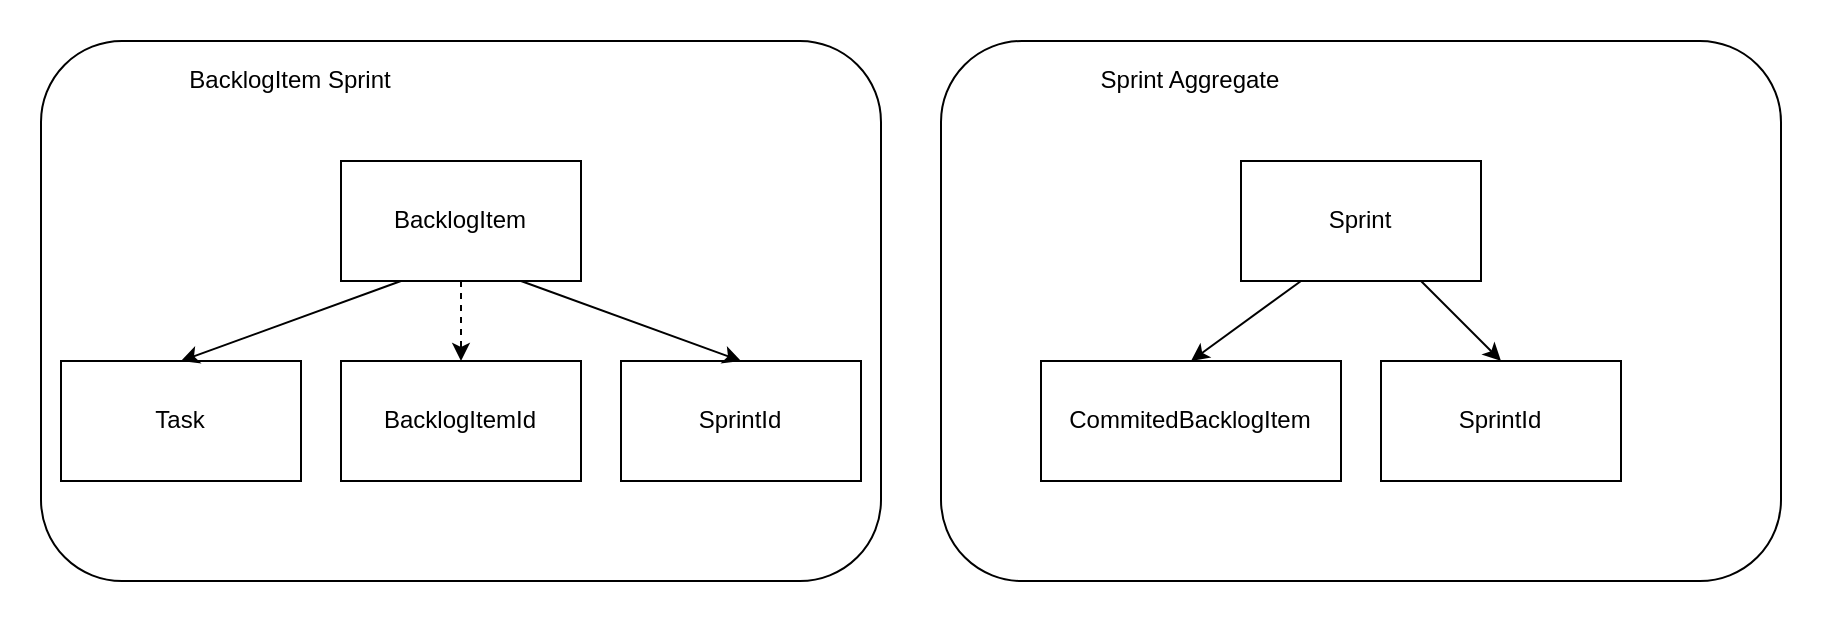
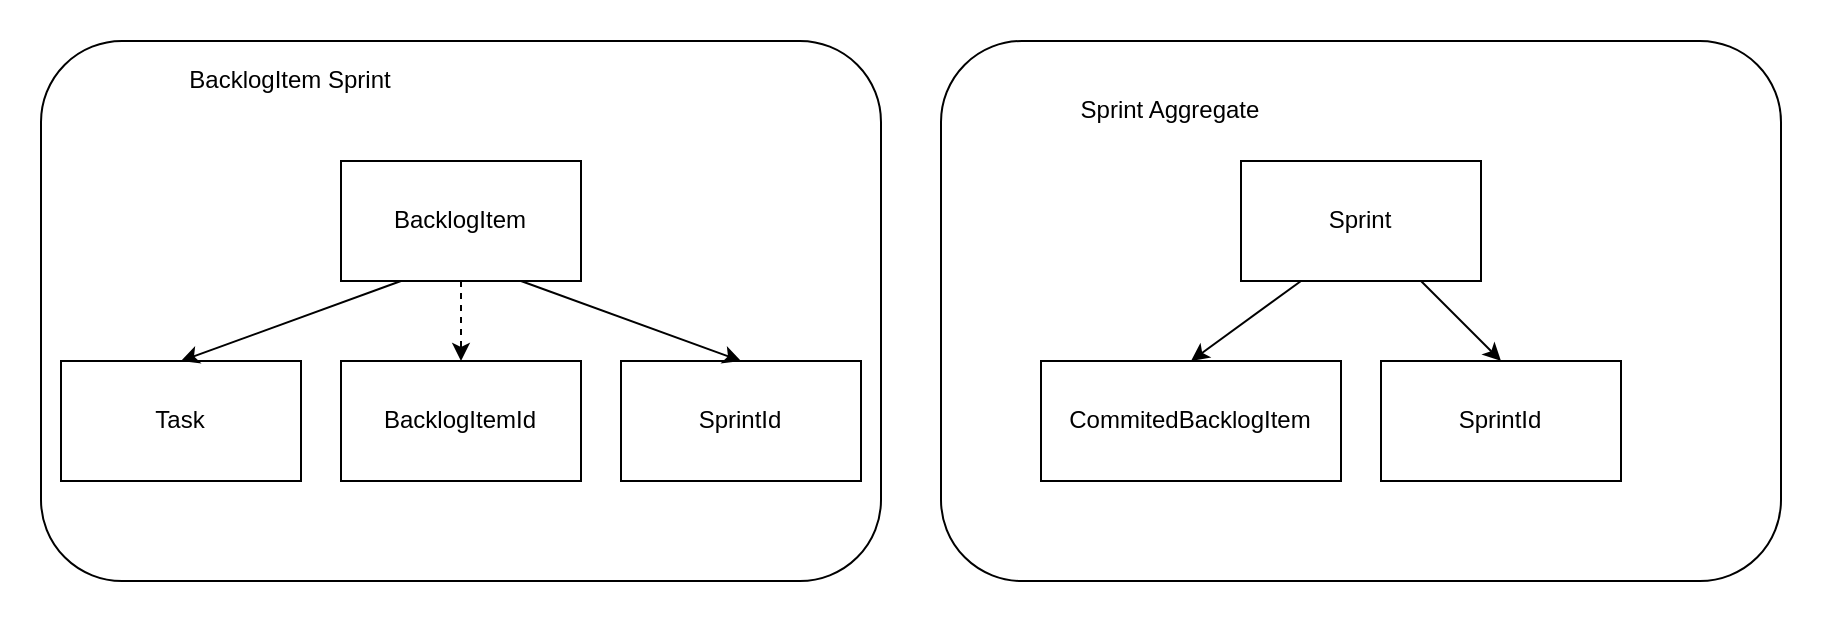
node "Sprint Aggregate": moved (1191, 81) -> (1171, 111)
